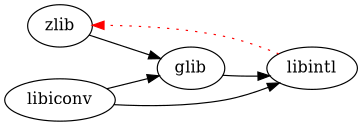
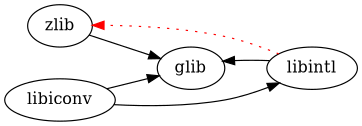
edge "glib" -> "libintl": reversed
